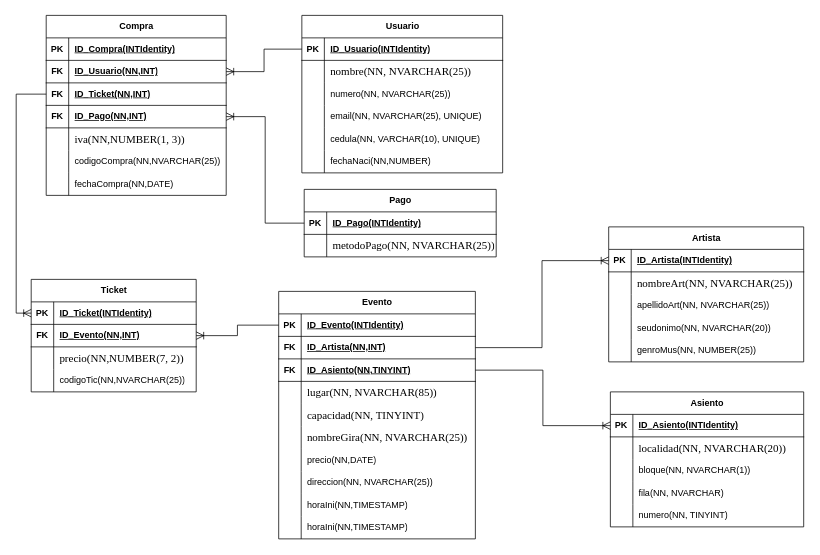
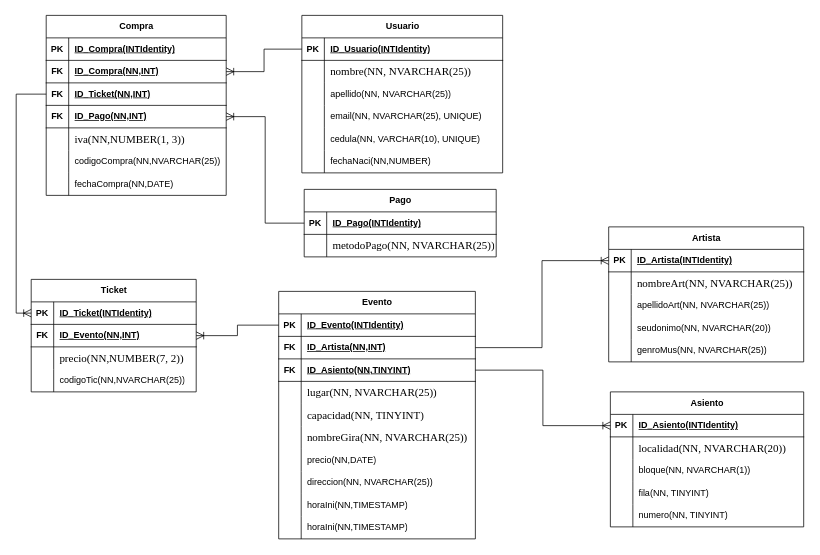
node "ID_Usuario(NN,INT)": label "ID_Usuario(NN,INT)" -> "ID_Compra(NN,INT)"
node "numero(NN, NVARCHAR(25))": label "numero(NN, NVARCHAR(25))" -> "apellido(NN, NVARCHAR(25))"
node "genroMus(NN, NUMBER(25))": label "genroMus(NN, NUMBER(25))" -> "genroMus(NN, NVARCHAR(25))"
node "lugar(NN, NVARCHAR(85))": label "lugar(NN, NVARCHAR(85))" -> "lugar(NN, NVARCHAR(25))"
node "fila(NN, NVARCHAR)": label "fila(NN, NVARCHAR)" -> "fila(NN, TINYINT)"
